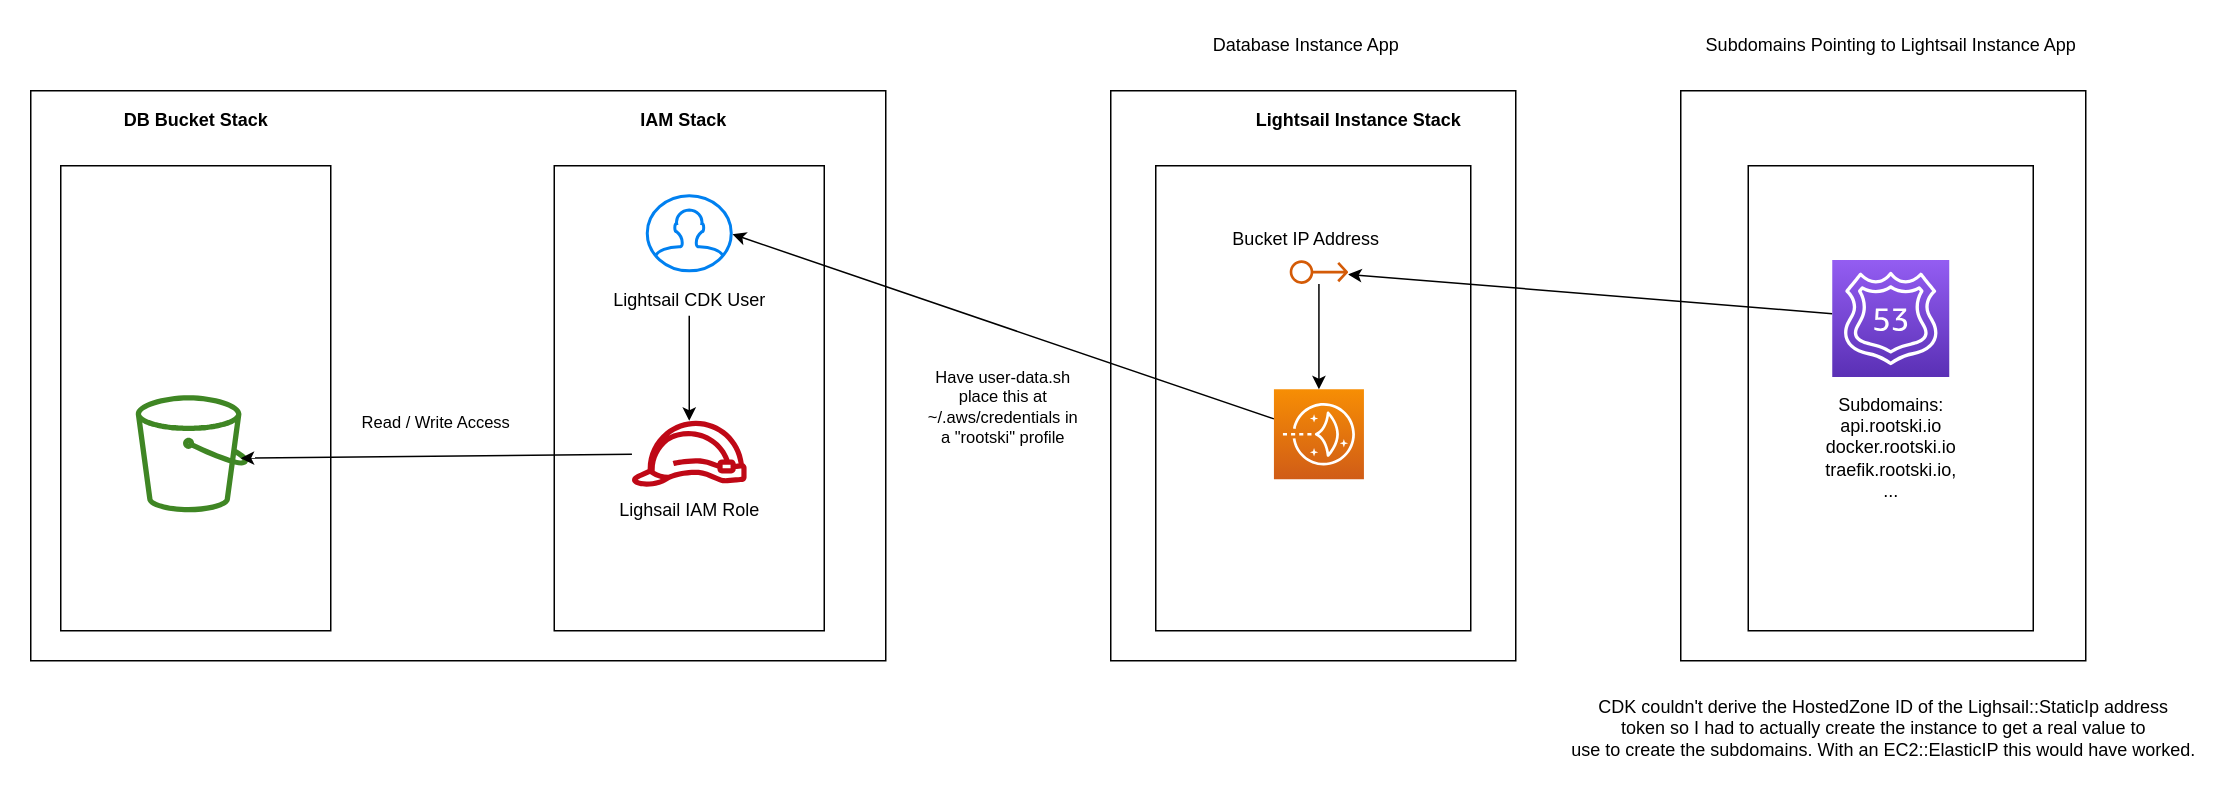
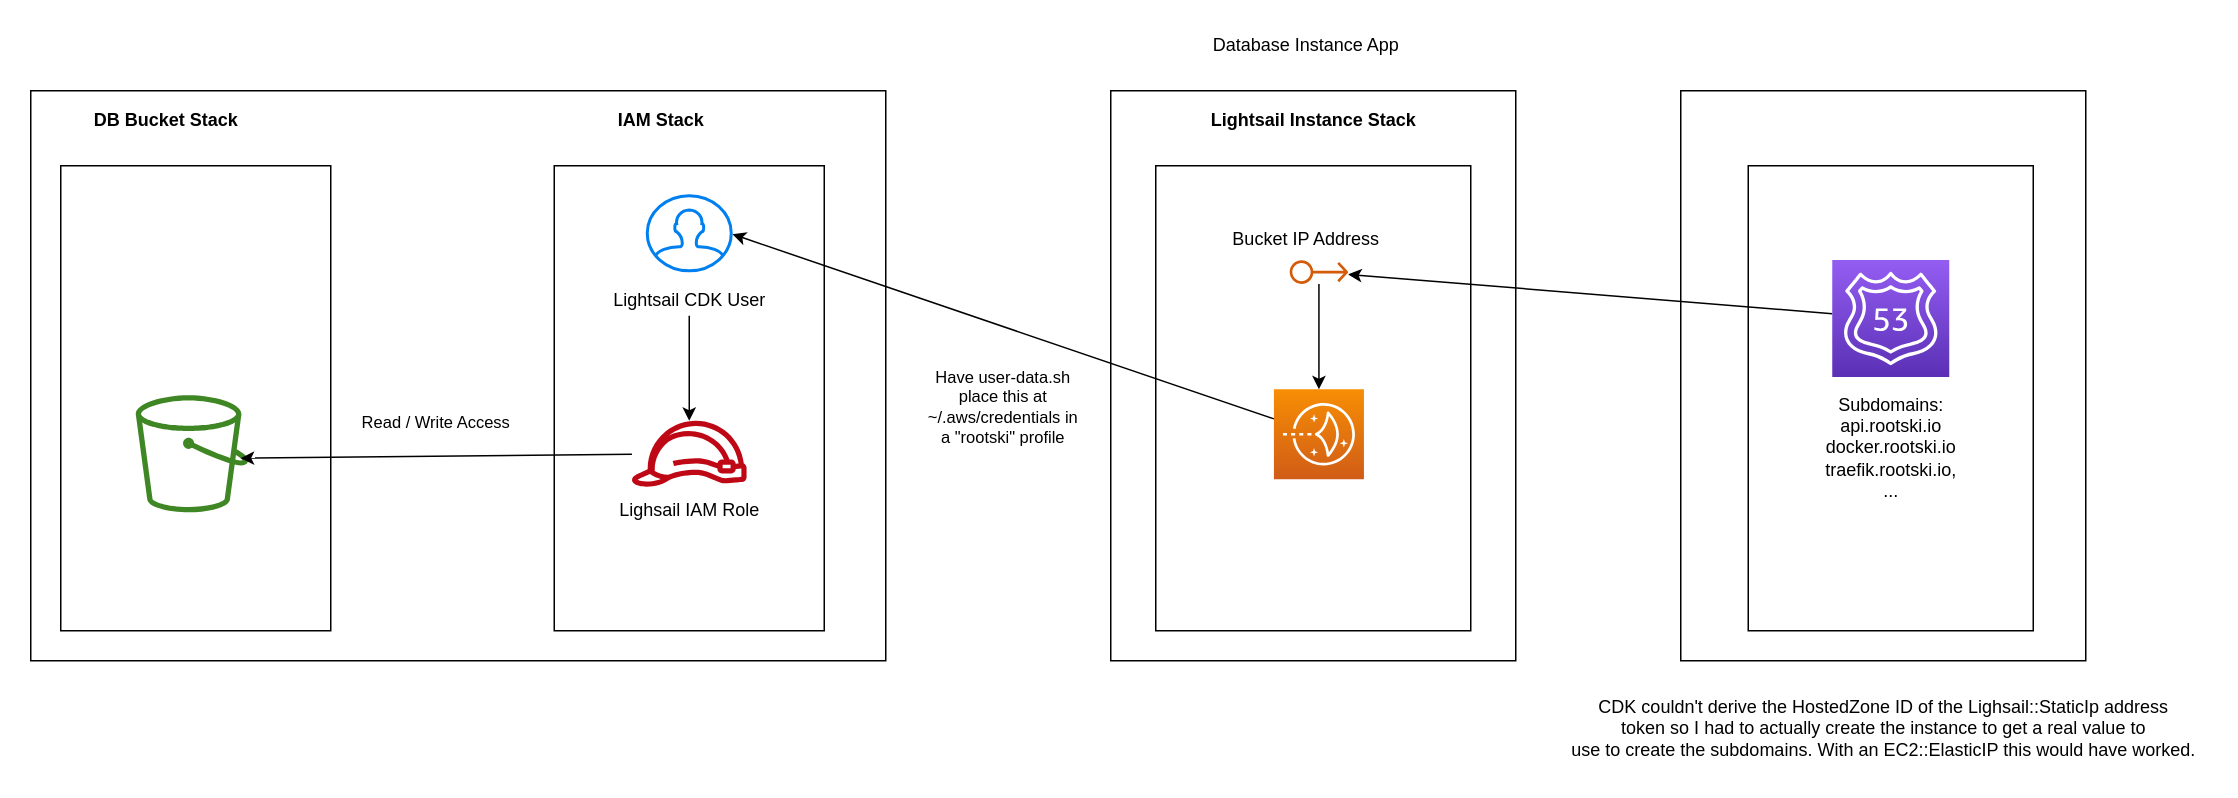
node "Subdomains Pointing to Lightsail Instance App": removed
node "DB Bucket Stack": moved (196, 121) -> (166, 121)
node "IAM Stack": moved (683, 121) -> (661, 121)
node "Lightsail Instance Stack": moved (1358, 121) -> (1313, 121)
